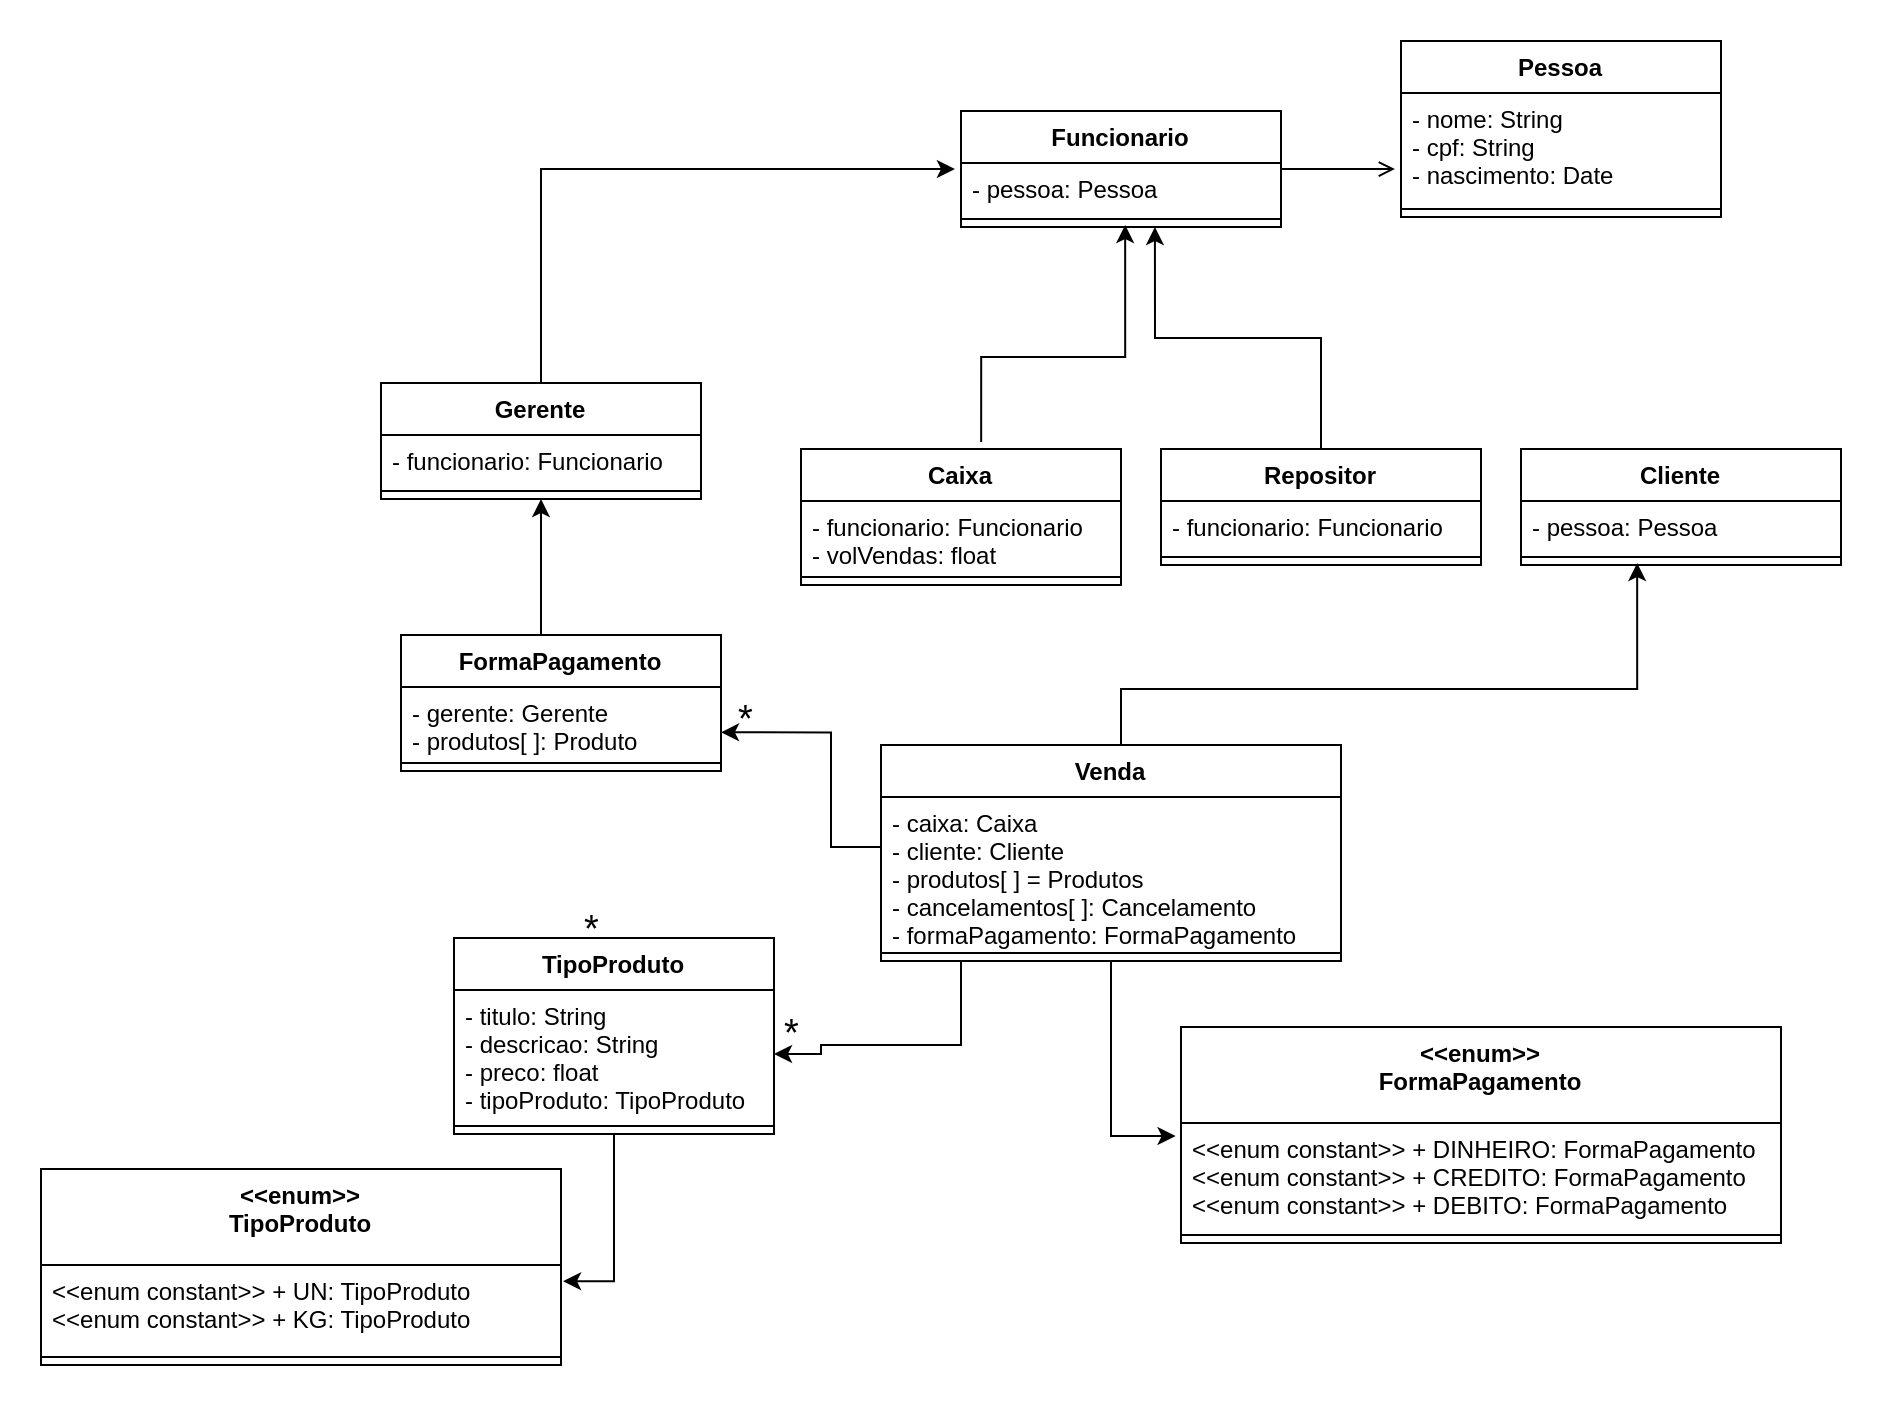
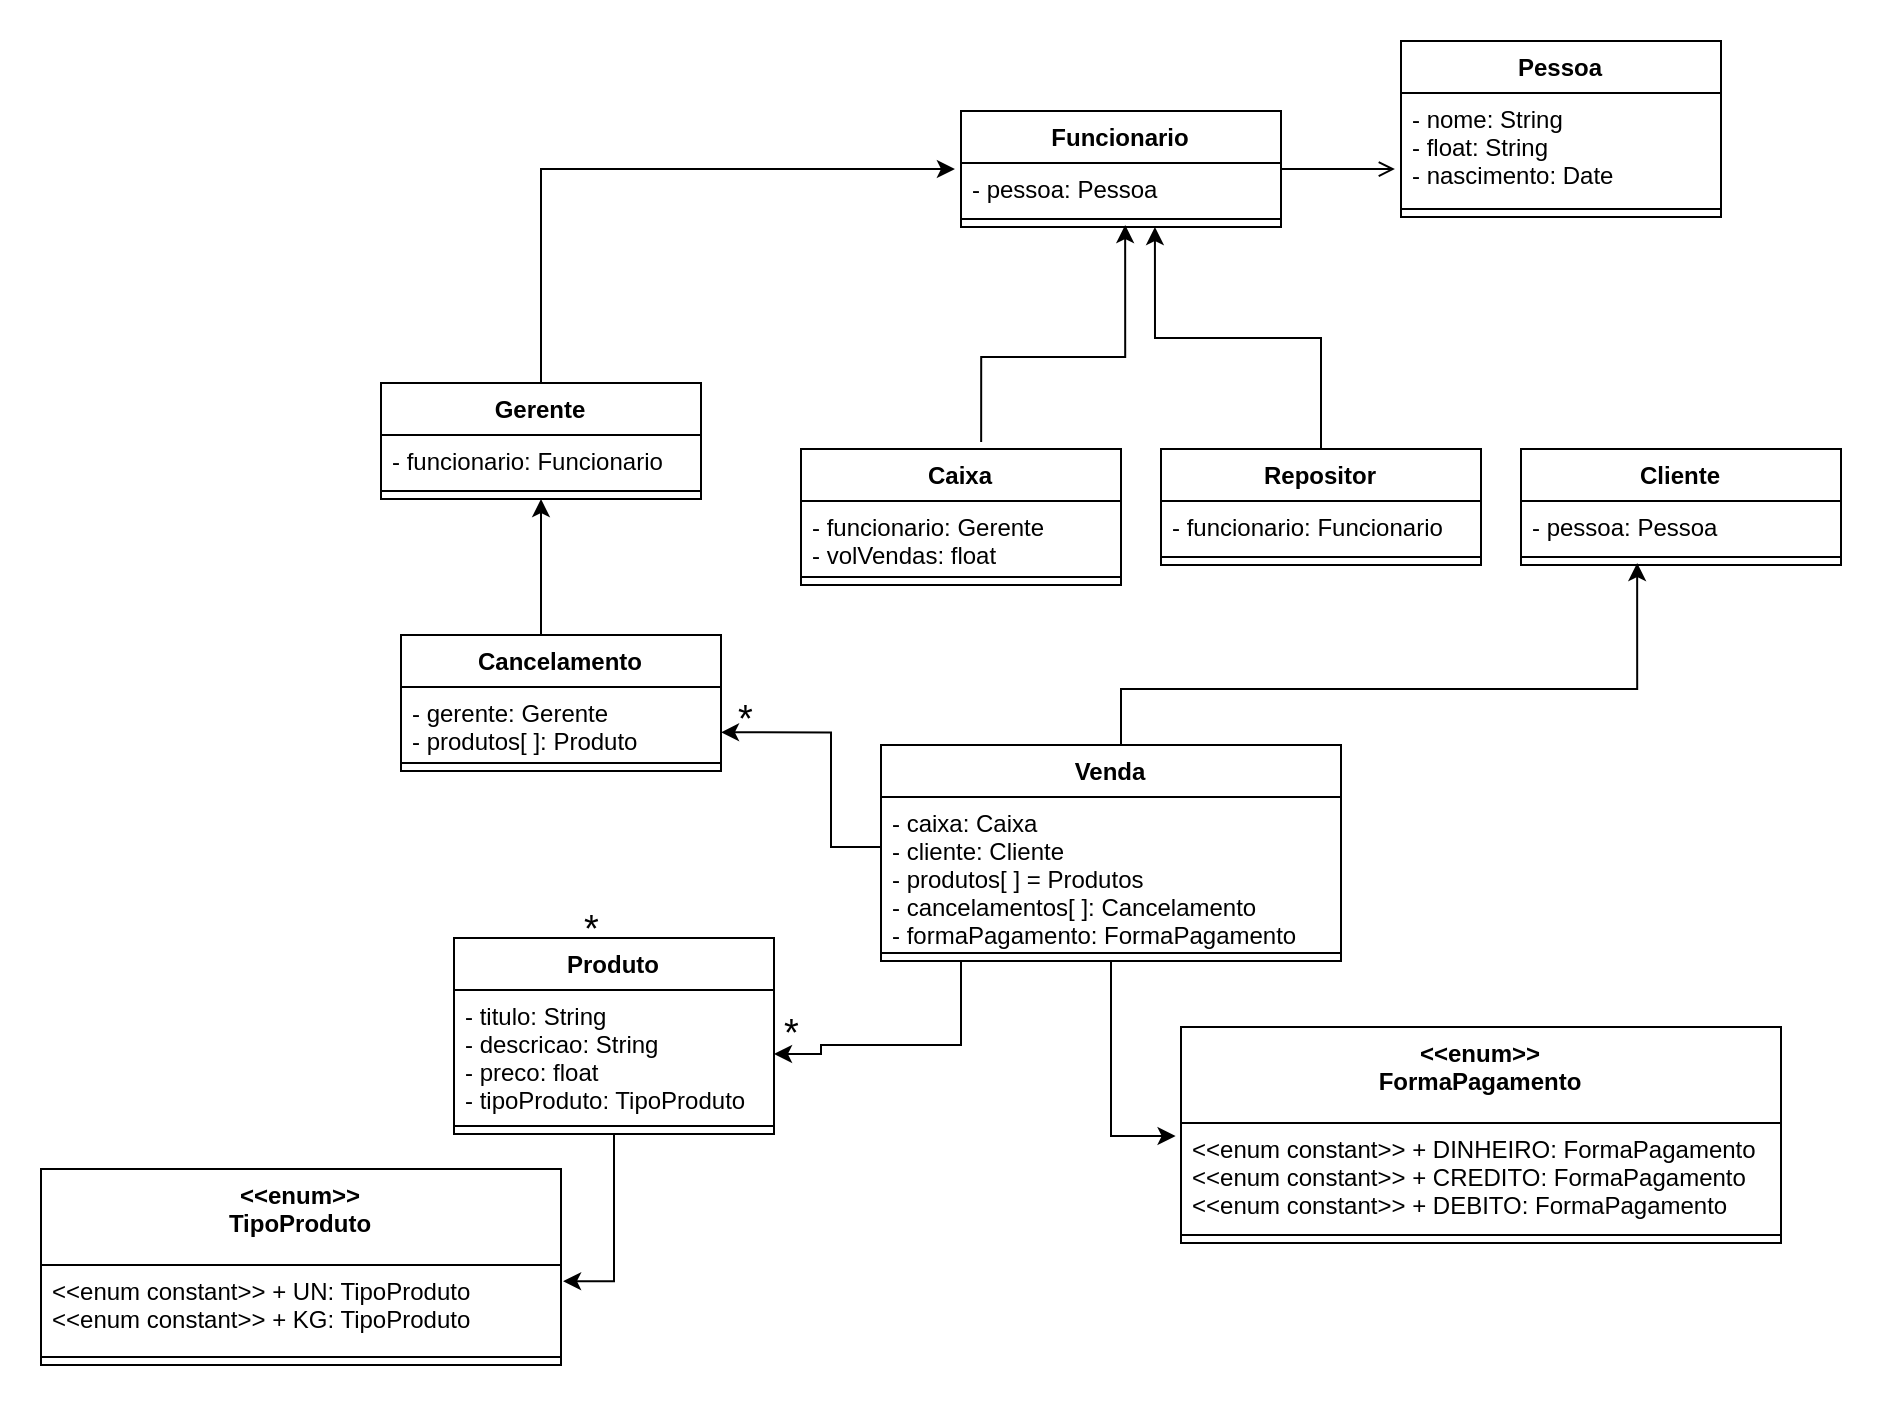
node "- nome: String - cpf: String - nascimento: Date": label "- nome: String - cpf: String - nascimento: Date" -> "- nome: String - float: String - nascimento: Date"
node "- funcionario: Funcionario - volVendas: float": label "- funcionario: Funcionario - volVendas: float" -> "- funcionario: Gerente - volVendas: float"
node "FormaPagamento": label "FormaPagamento" -> "Cancelamento"
node "TipoProduto": label "TipoProduto" -> "Produto"
